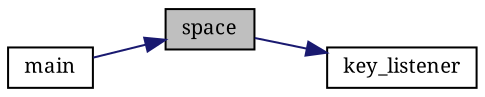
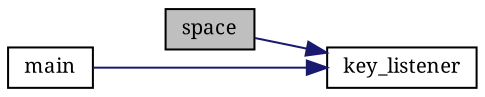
edge "main" -> "space": now "main" -> "key_listener"
